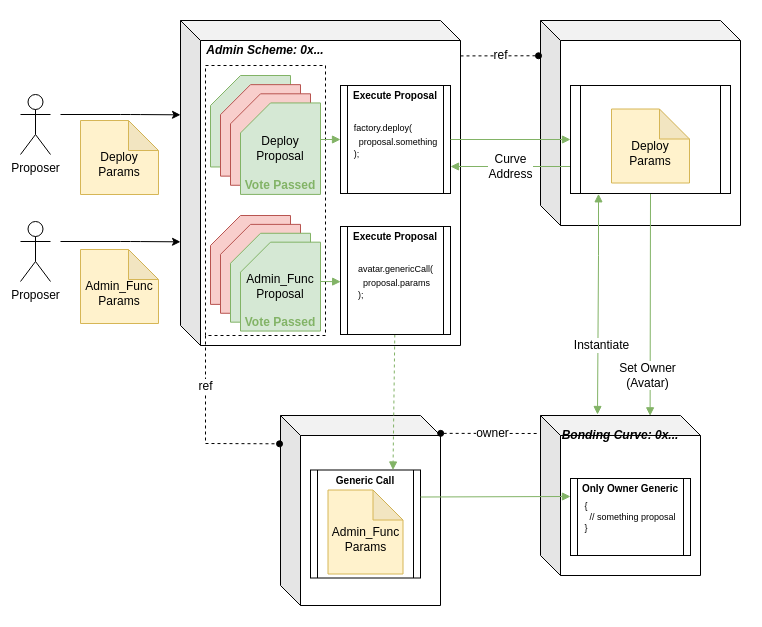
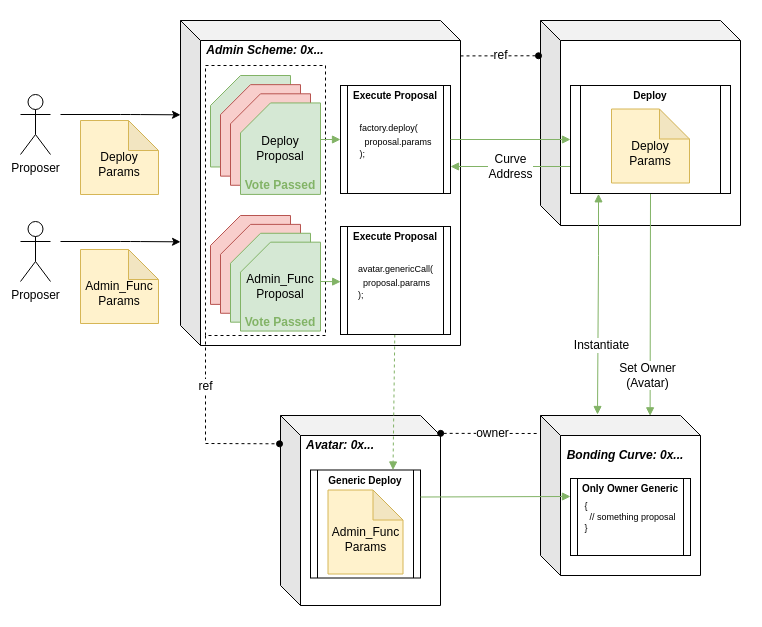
node "Deploy": added
node "factory.deploy( proposal.something );": label "factory.deploy( proposal.something );" -> "factory.deploy( proposal.params );"
node "Bonding Curve: 0x...": moved (621, 436) -> (626, 456)
node "Avatar: 0x...": added
node "Generic Call": label "Generic Call" -> "Generic Deploy"
